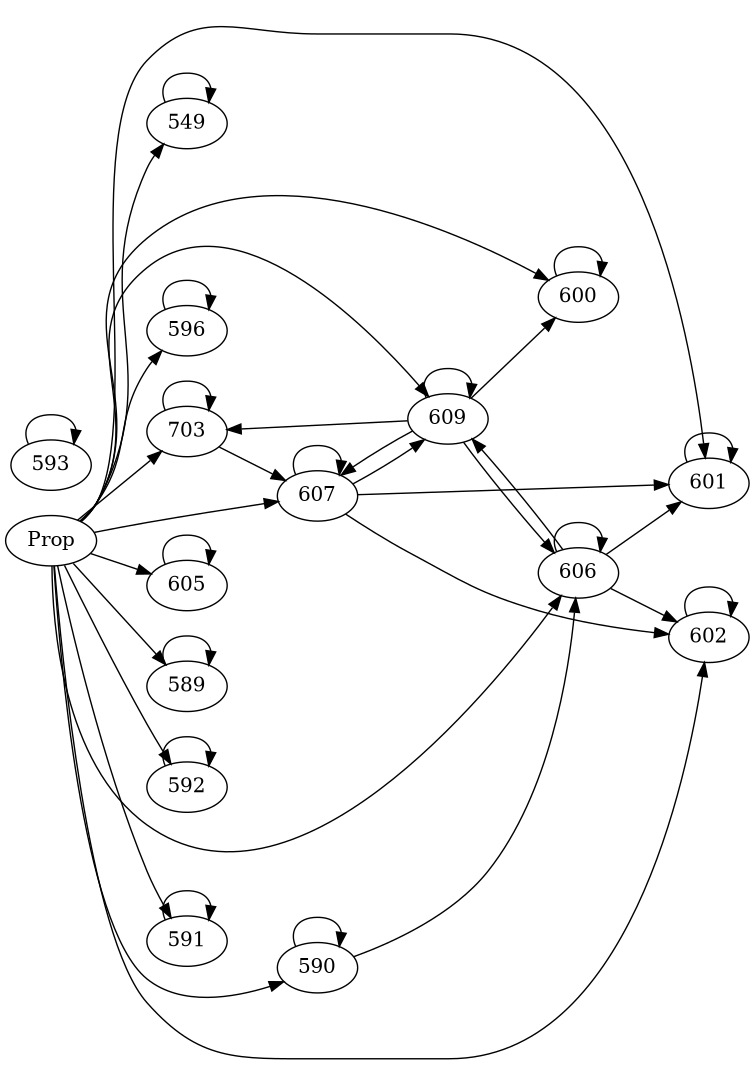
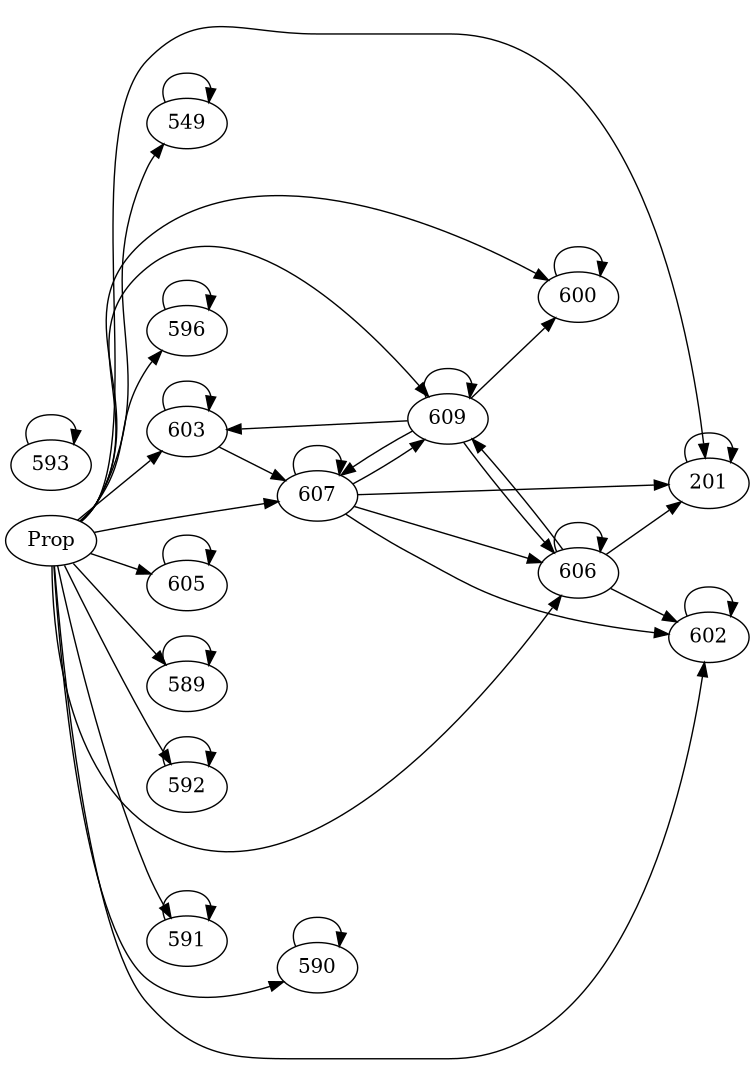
node "703": label "703" -> "603"
node "601": label "601" -> "201"
edge "590" -> "606": now "607" -> "606"
